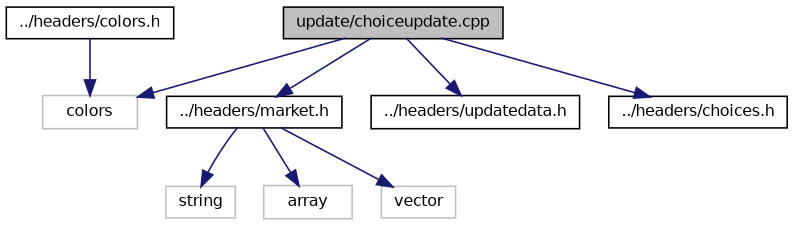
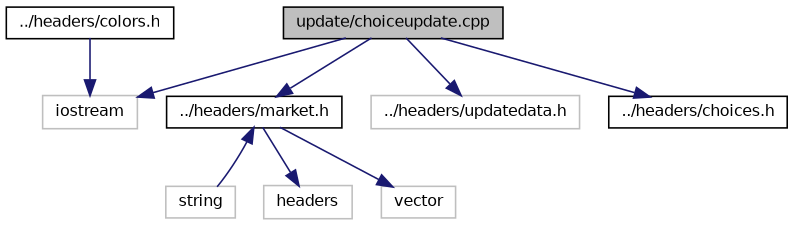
node "colors": label "colors" -> "iostream"
node "../headers/updatedata.h": color black -> grey75
edge "../headers/market.h" -> "string": reversed
node "array": label "array" -> "headers"
